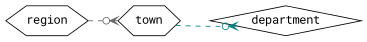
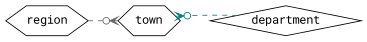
edge "town" -> "department": reversed
